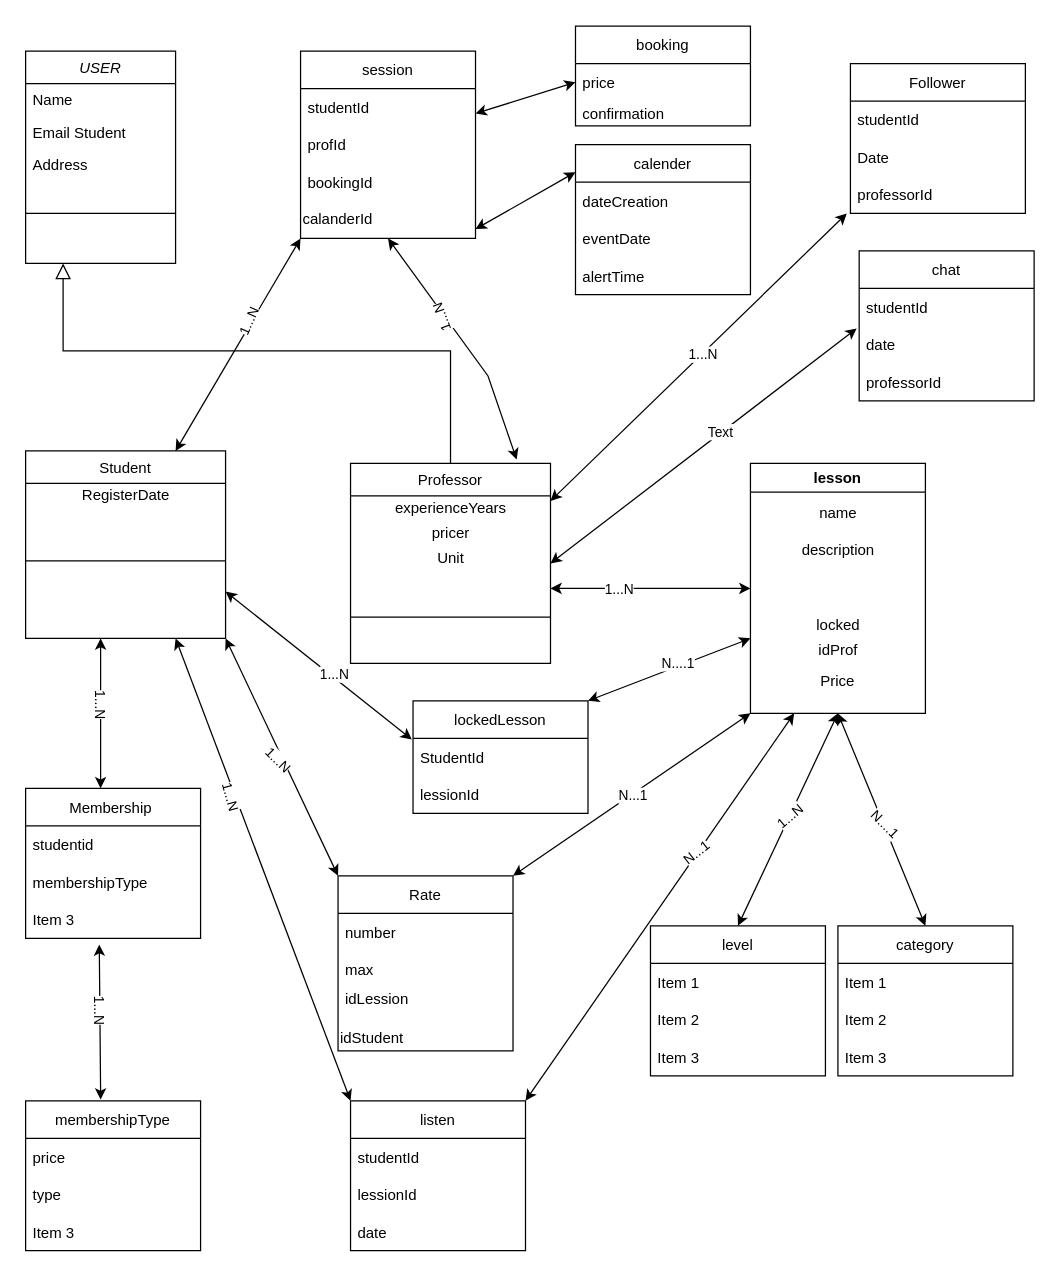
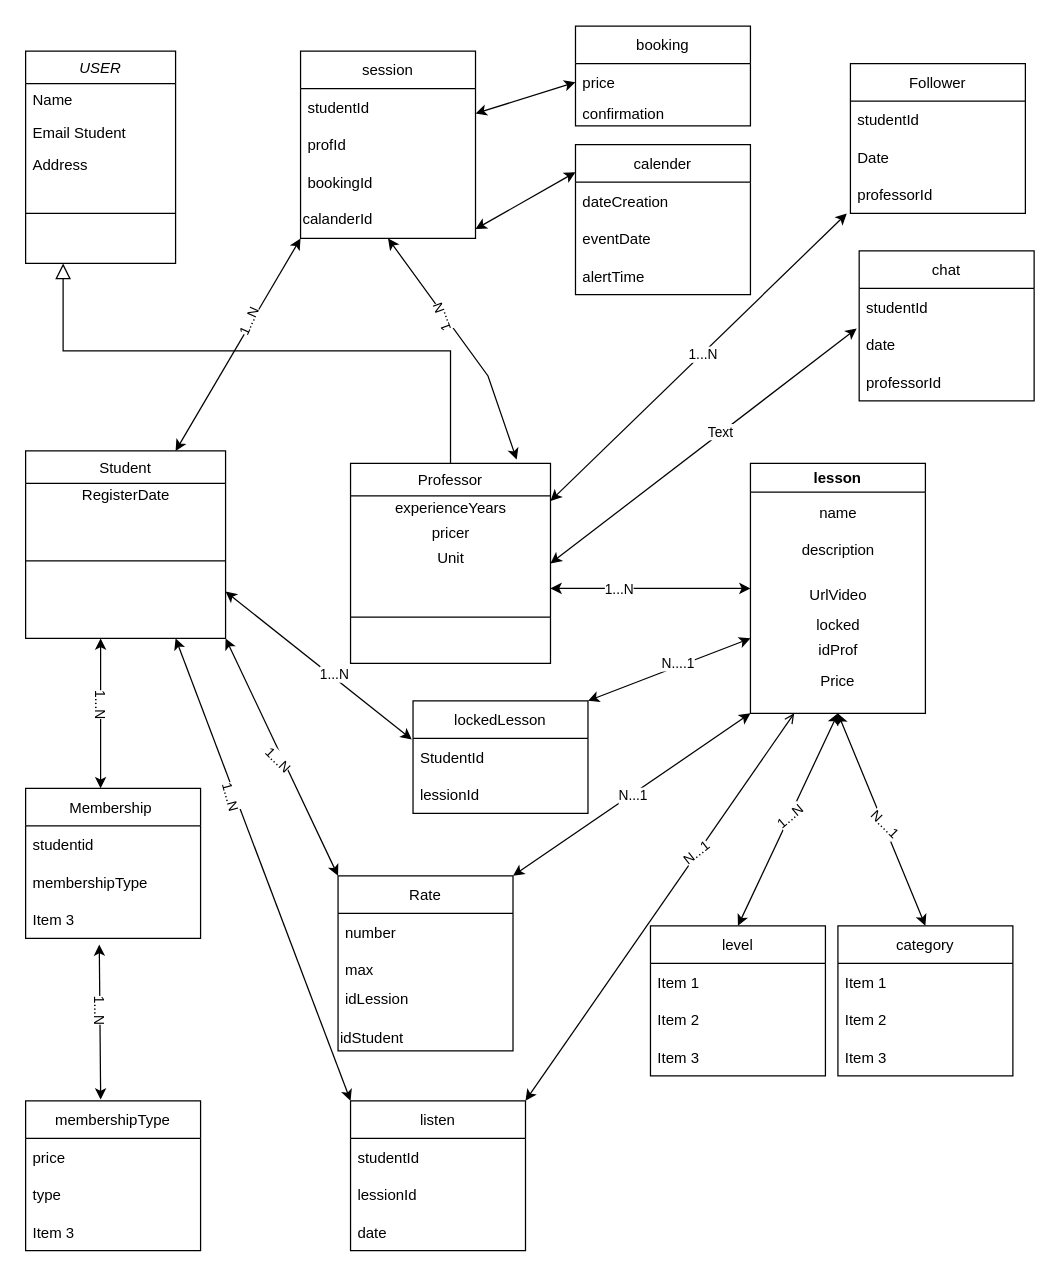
node "UrlVideo": added
edge "lesson" -- "listen": arrowhead classic -> open
